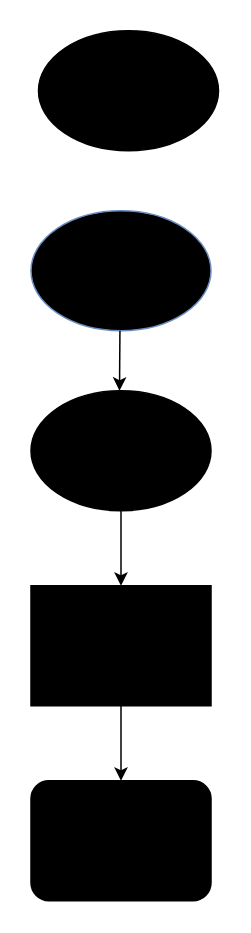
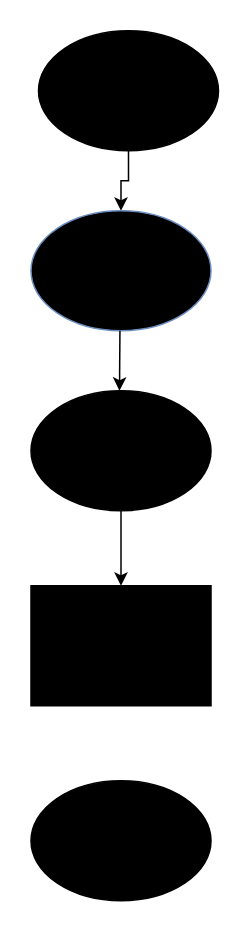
edge "Plan" -> "Develop": added
edge "Test" -> "Release": removed
node "Release": shape rounded rectangle -> ellipse
